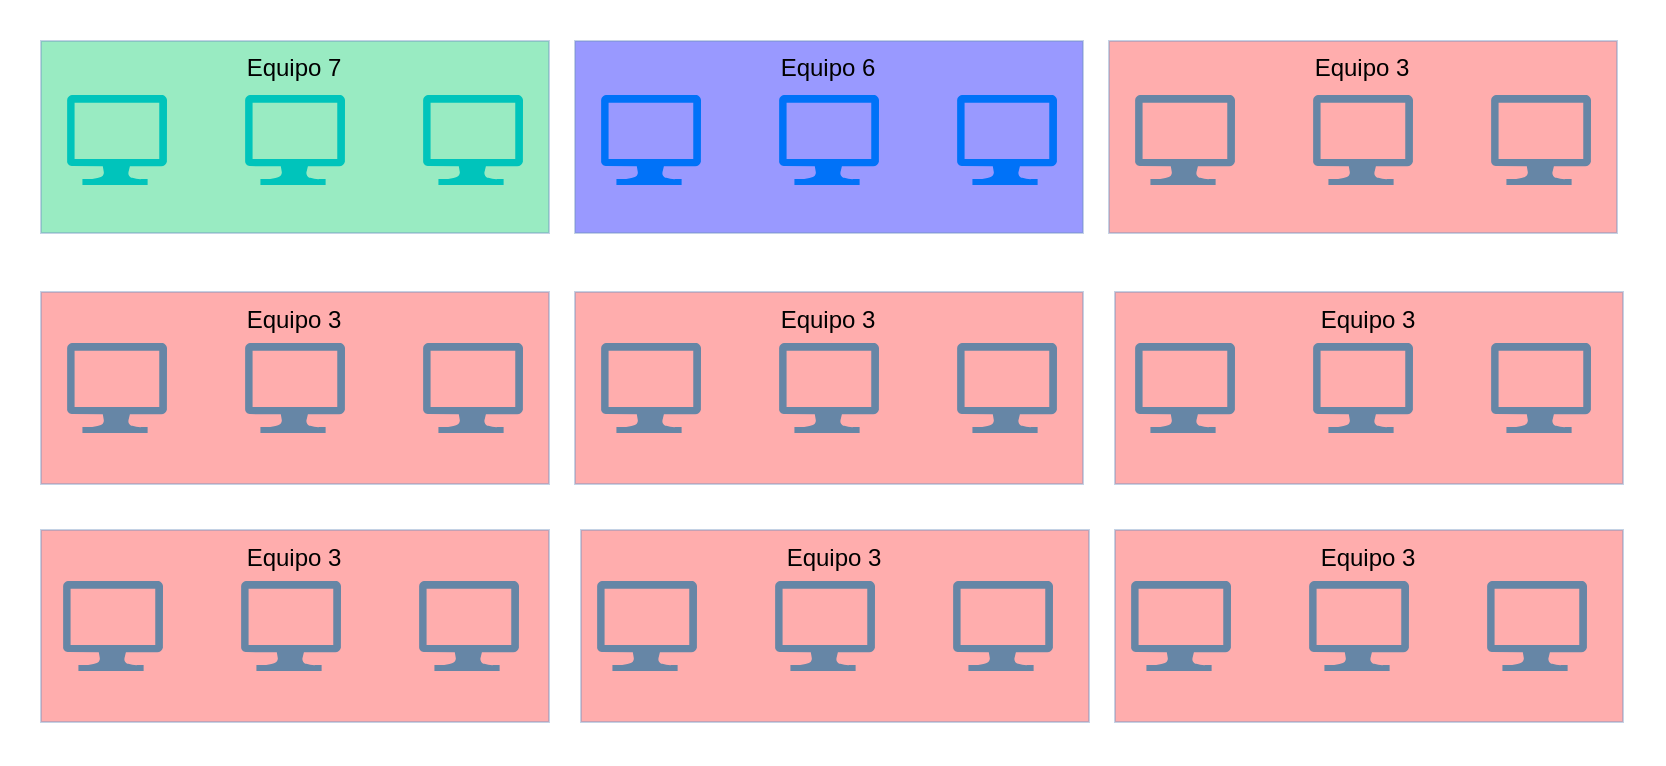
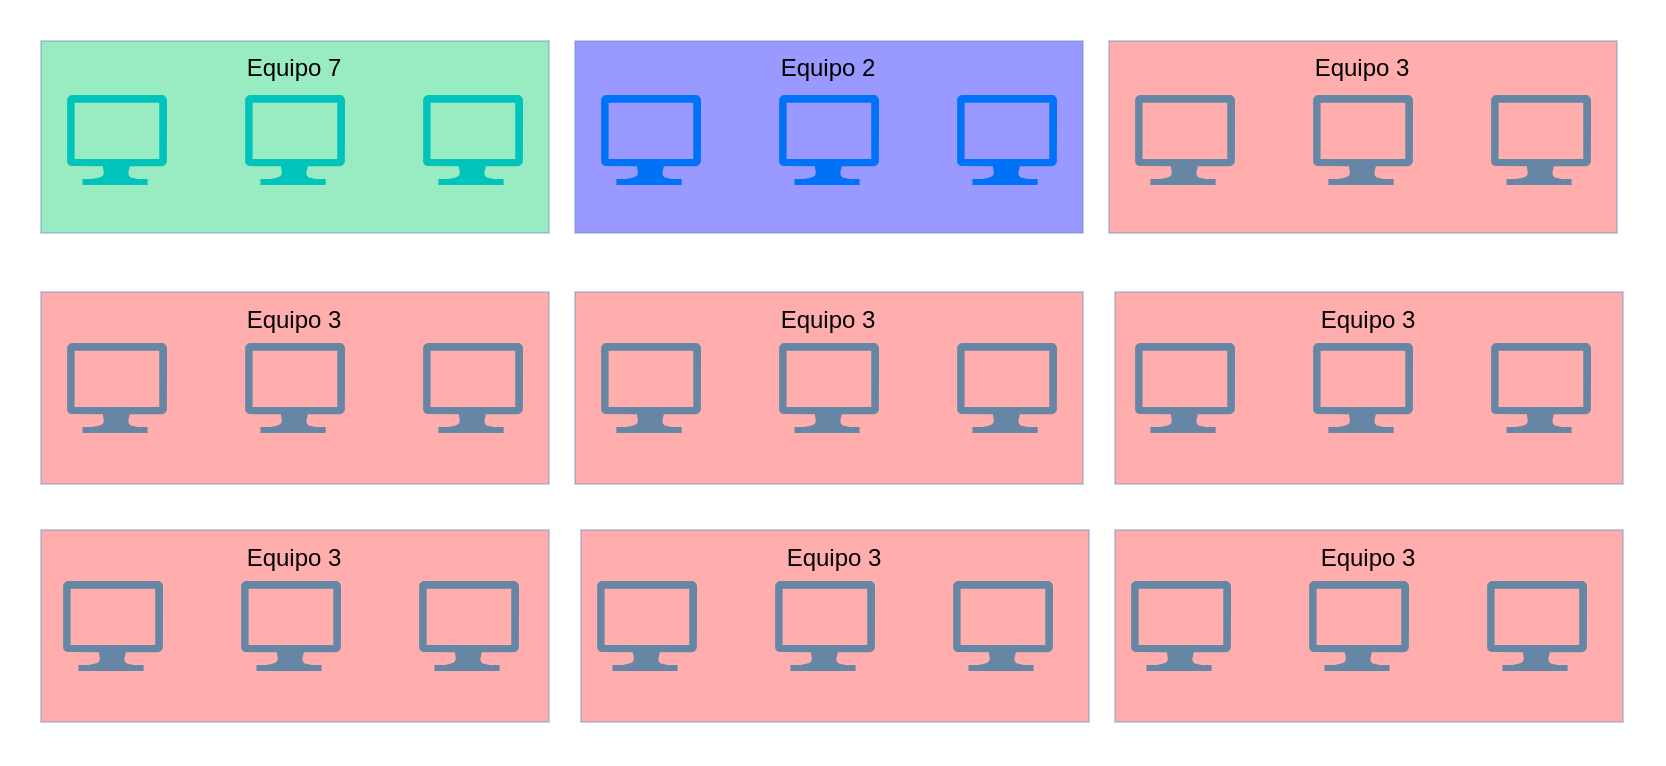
node "Equipo 6": label "Equipo 6" -> "Equipo 2"
